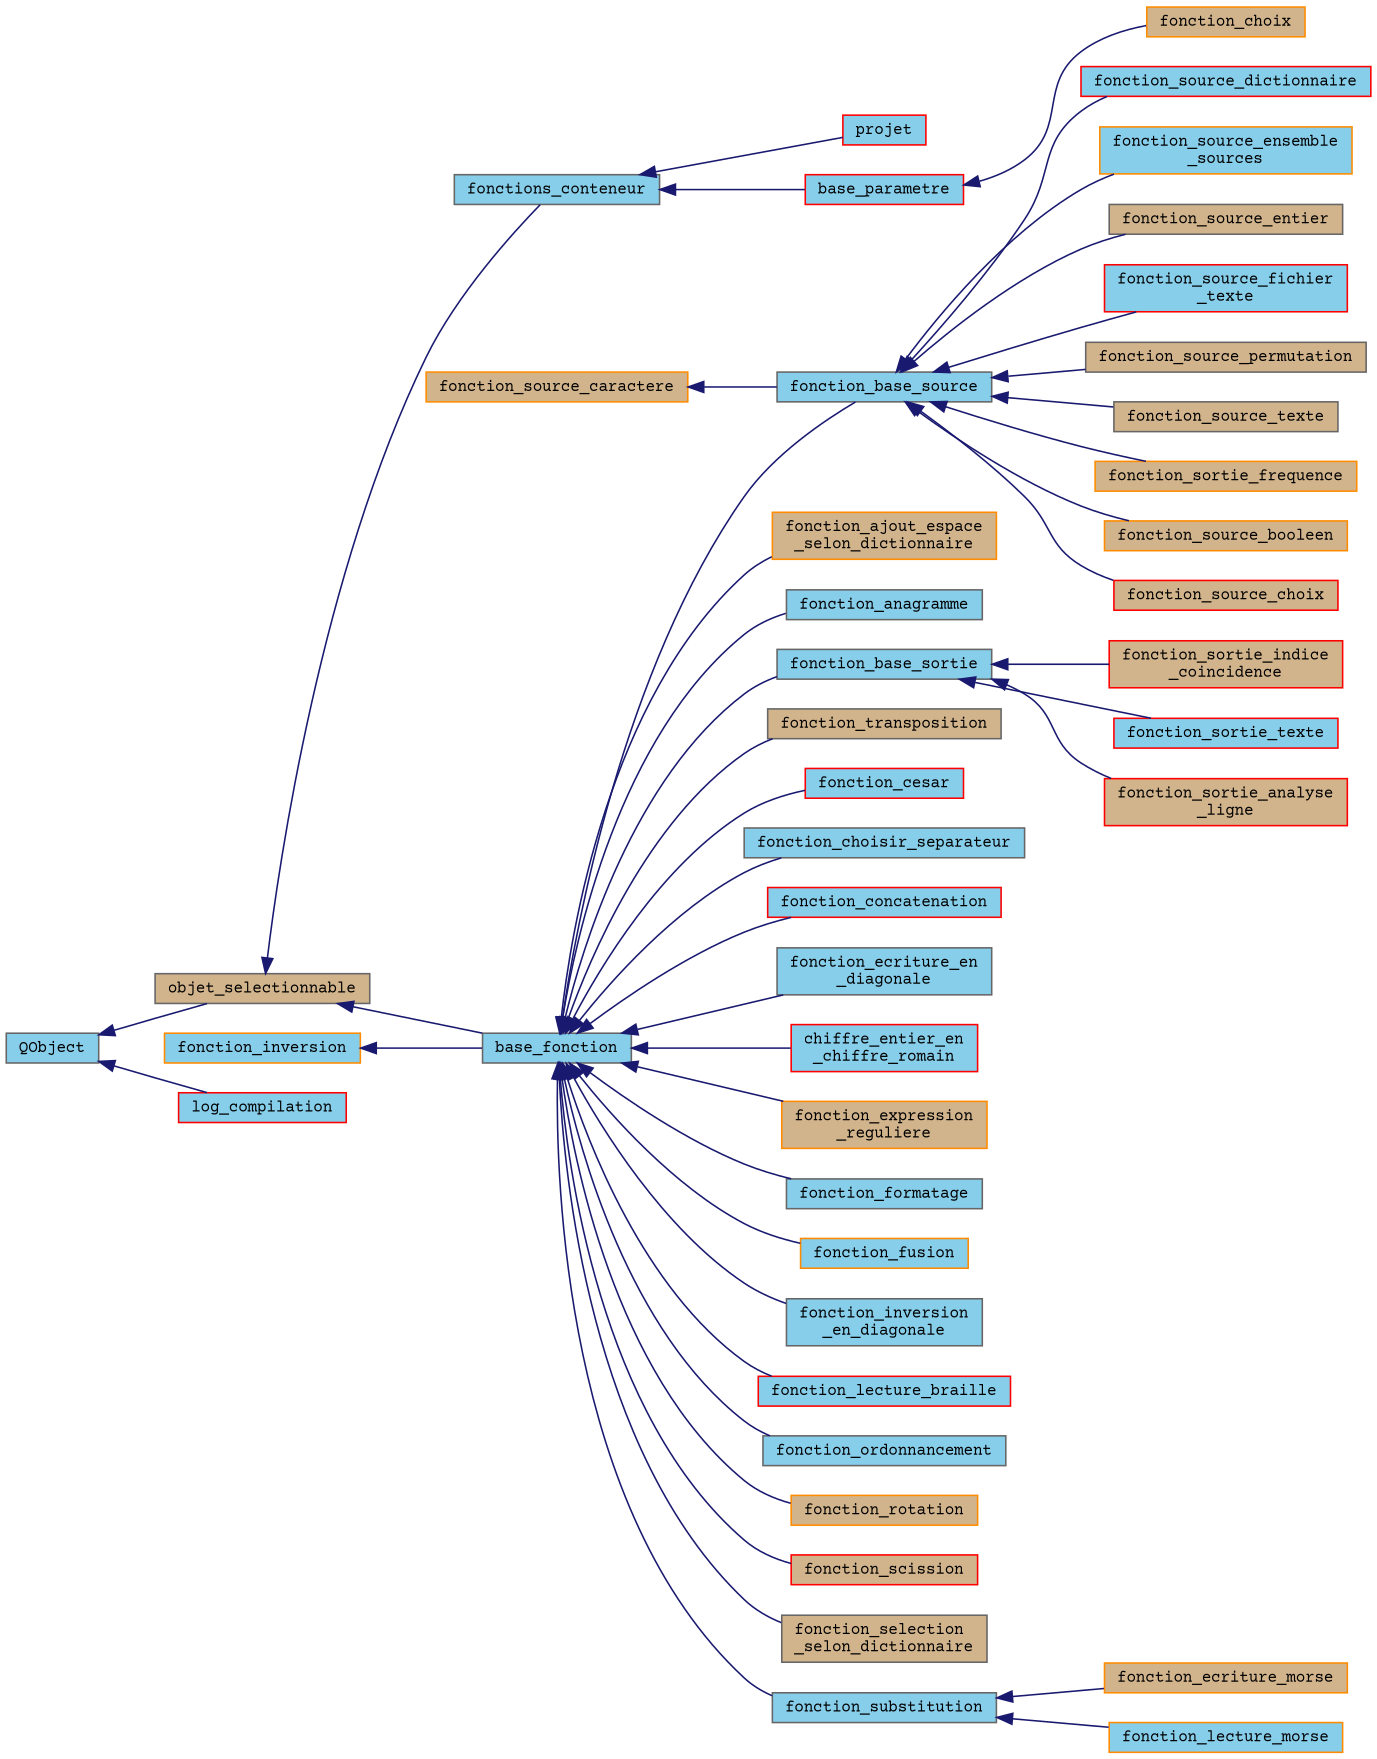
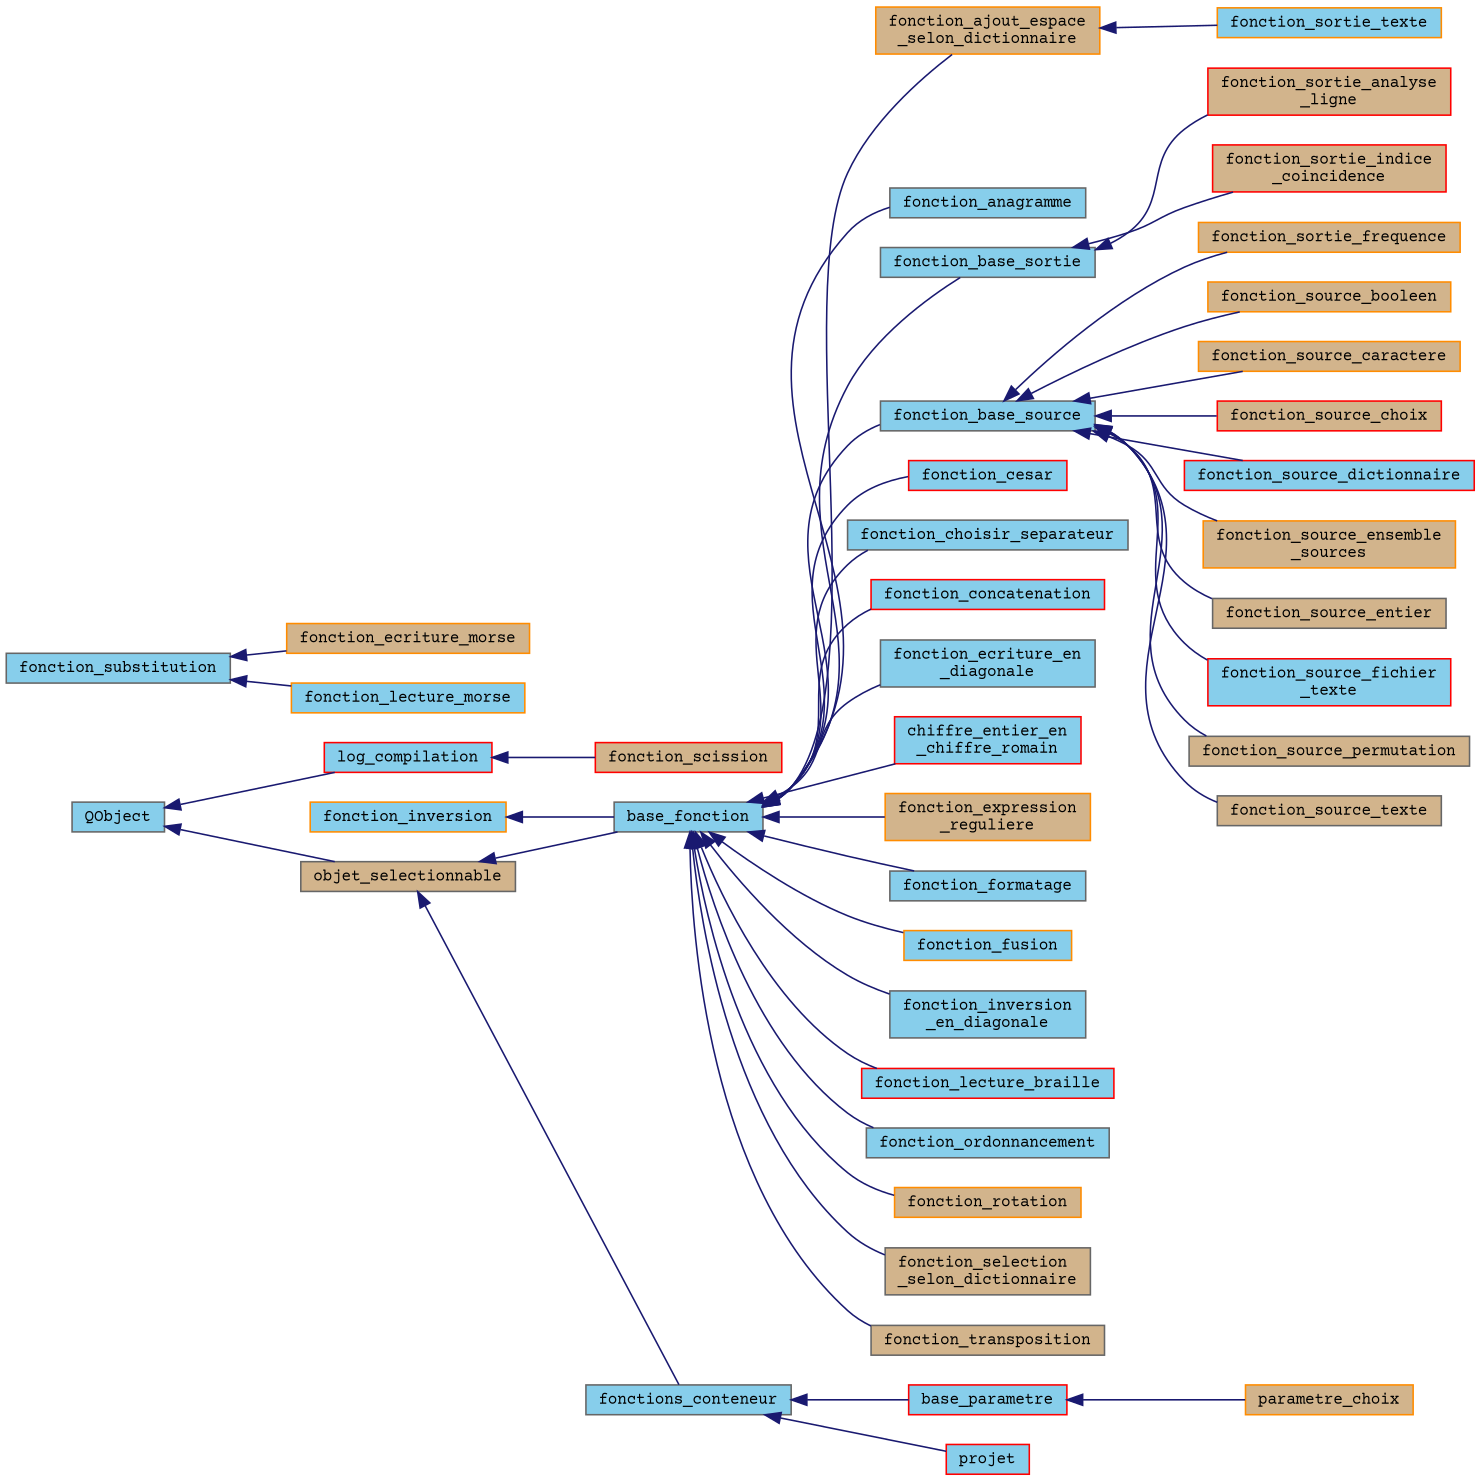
node "fonction_choix": label "fonction_choix" -> "parametre_choix"
node "fonction_source_ensemble _sources": fillcolor skyblue -> tan
edge "fonction_base_source" -> "fonction_source_caractere": reversed
edge "fonction_sortie_texte" -> "fonction_base_sortie": now "fonction_sortie_texte" -> "fonction_ajout_espace _selon_dictionnaire"
node "fonction_sortie_texte": color red -> darkorange
edge "fonction_scission" -> "base_fonction": now "fonction_scission" -> "log_compilation"
edge "fonction_substitution" -> "base_fonction": removed
